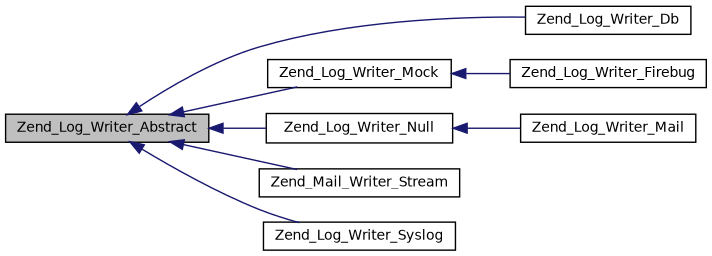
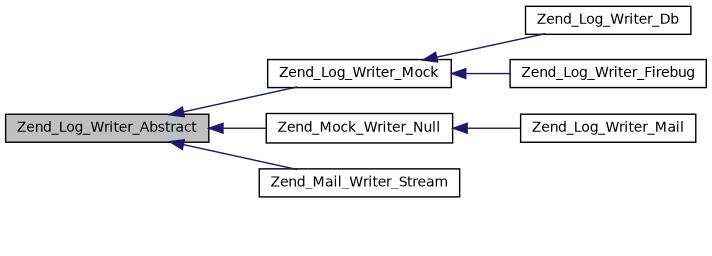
edge "Zend_Log_Writer_Db" -> "Zend_Log_Writer_Abstract": now "Zend_Log_Writer_Db" -> "Zend_Log_Writer_Mock"
node "Zend_Log_Writer_Null": label "Zend_Log_Writer_Null" -> "Zend_Mock_Writer_Null"
node "Zend_Log_Writer_Syslog": removed
